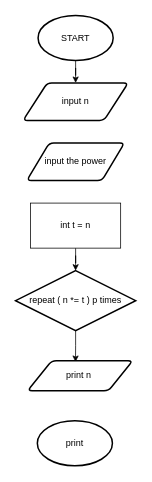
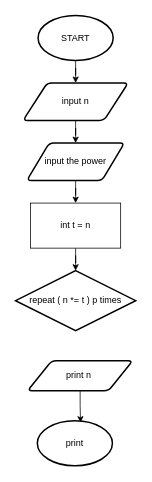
edge "input n" -> "input the power": added
edge "input the power" -> "int t = n": added
edge "repeat ( n *= t ) p times" -> "print n": removed
edge "print n" -> "print": added
